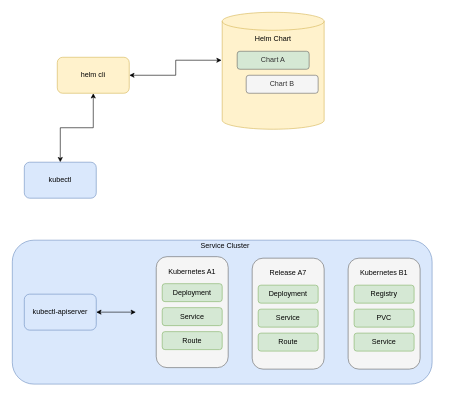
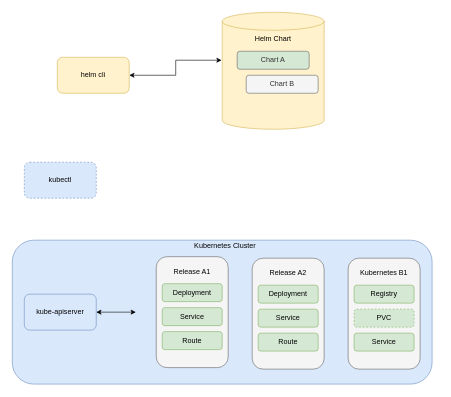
edge "helm cli" -- "kubectl": removed
node "kubectl": style solid -> dashed
node "Service Cluster": label "Service Cluster" -> "Kubernetes Cluster"
node "Kubernetes A1": label "Kubernetes A1" -> "Release A1"
node "Release A7": label "Release A7" -> "Release A2"
node "kubectl-apiserver": label "kubectl-apiserver" -> "kube-apiserver"
node "PVC": style solid -> dashed
